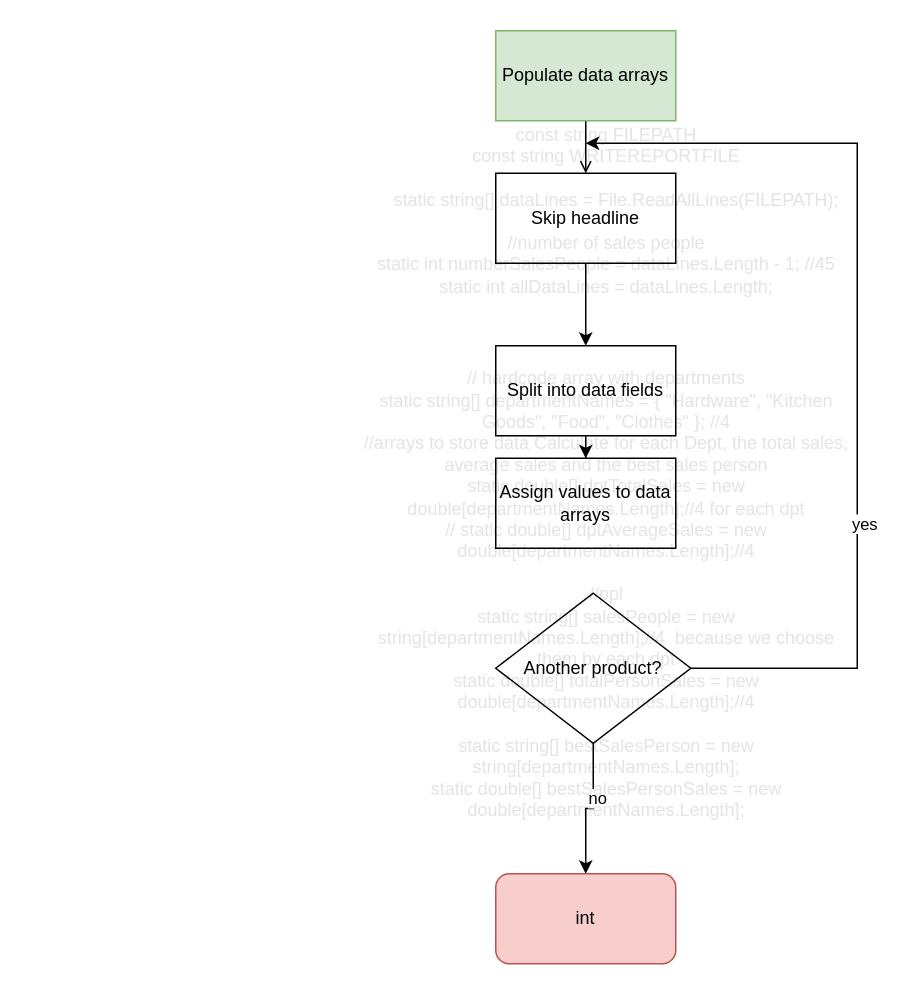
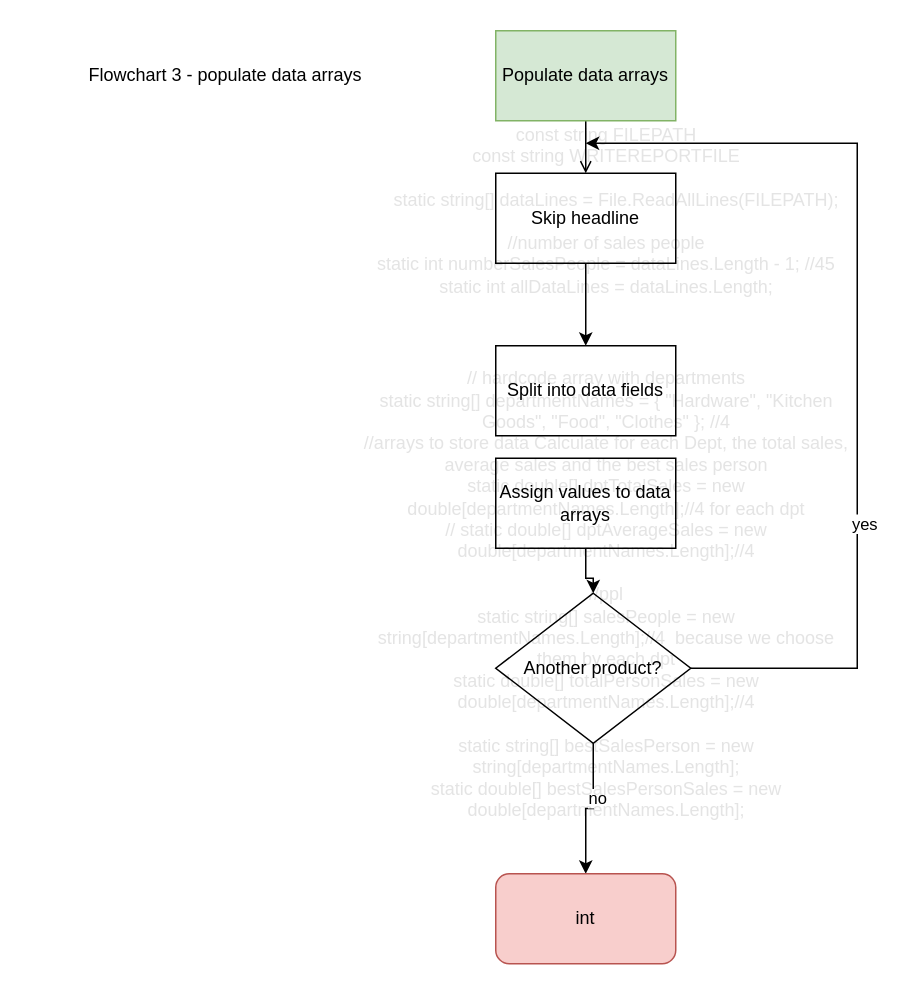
node "Flowchart 3 - populate data arrays": added
edge "Split into data fields" -> "Assign values to data arrays": removed
edge "Assign values to data arrays" -> "Another product?": added
